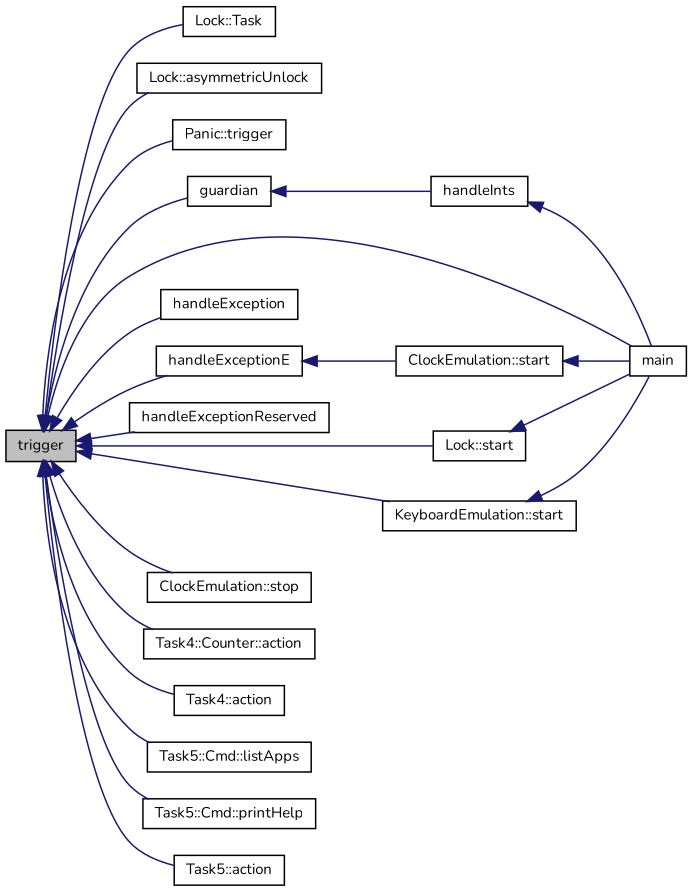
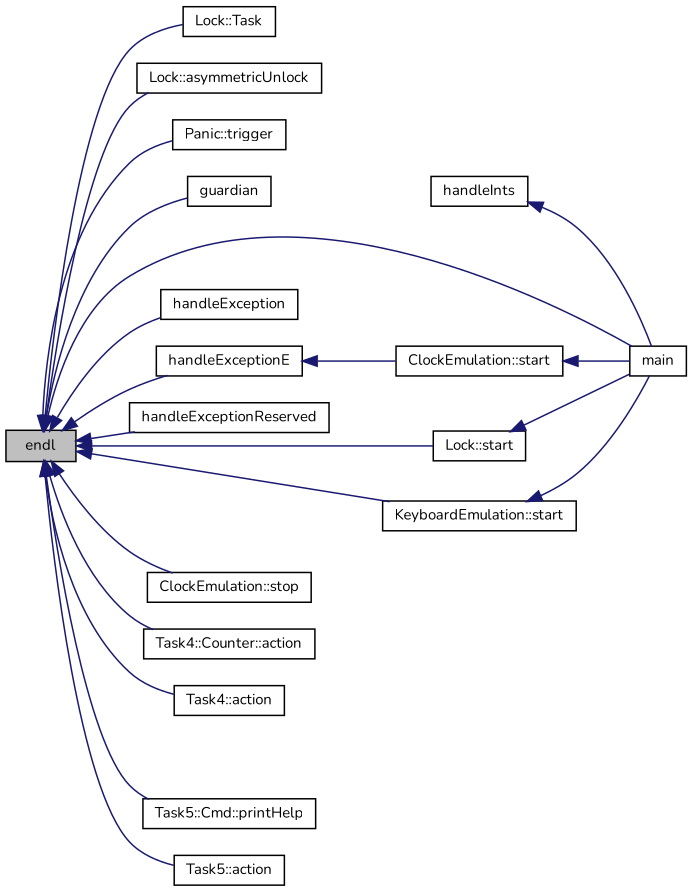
edge "handleInts" -> "guardian": removed
node "trigger": label "trigger" -> "endl"
node "Task5::Cmd::listApps": removed
